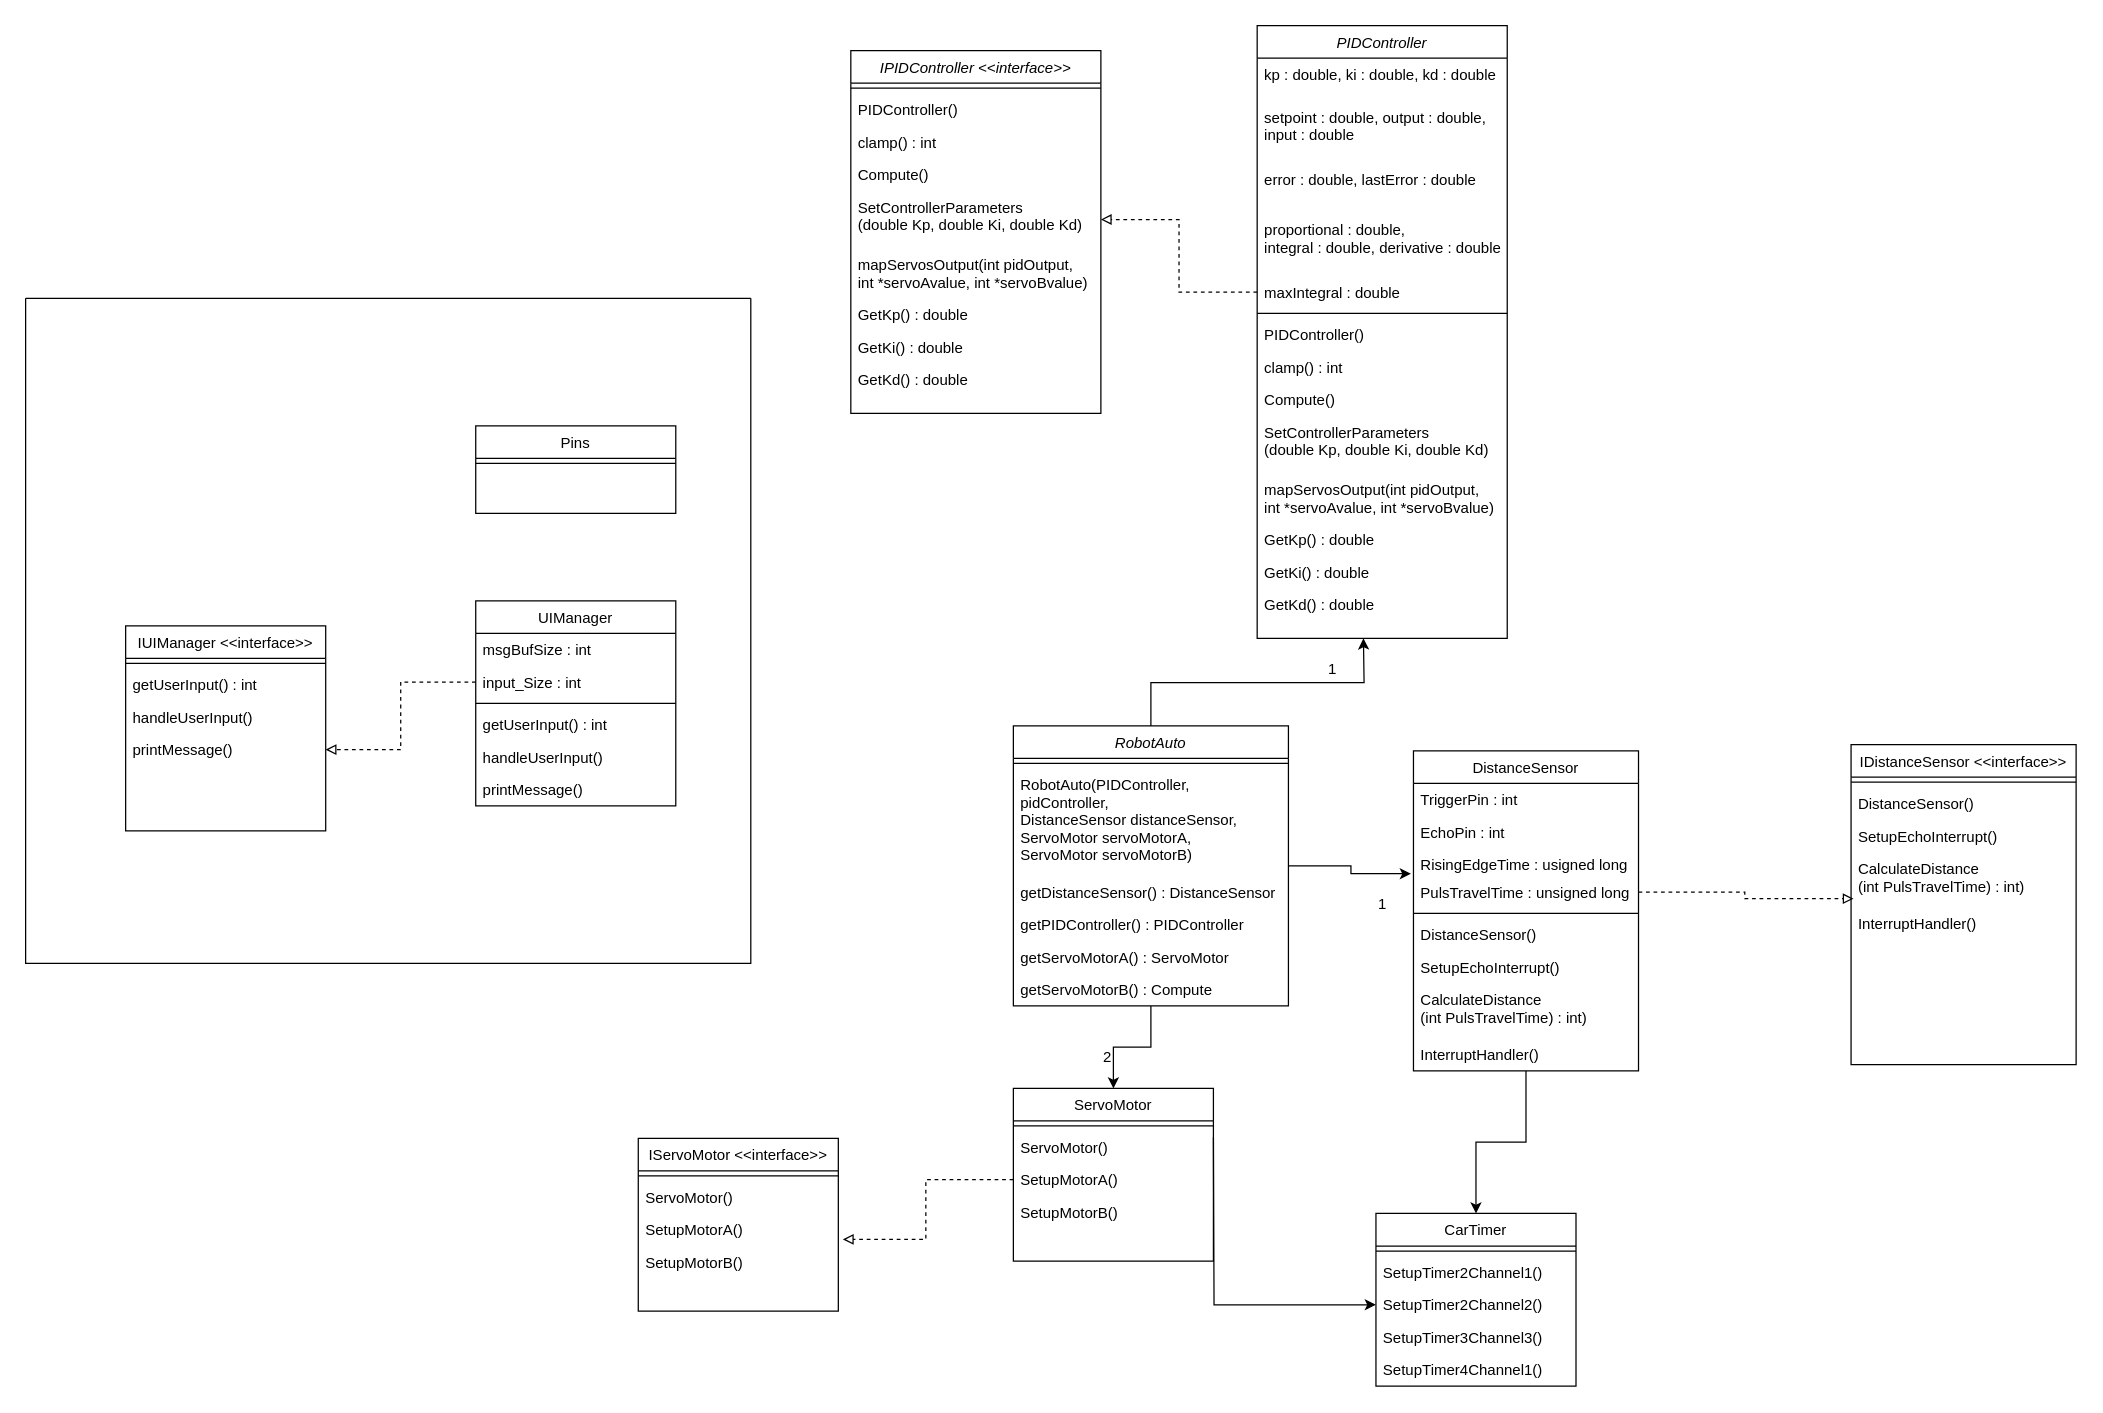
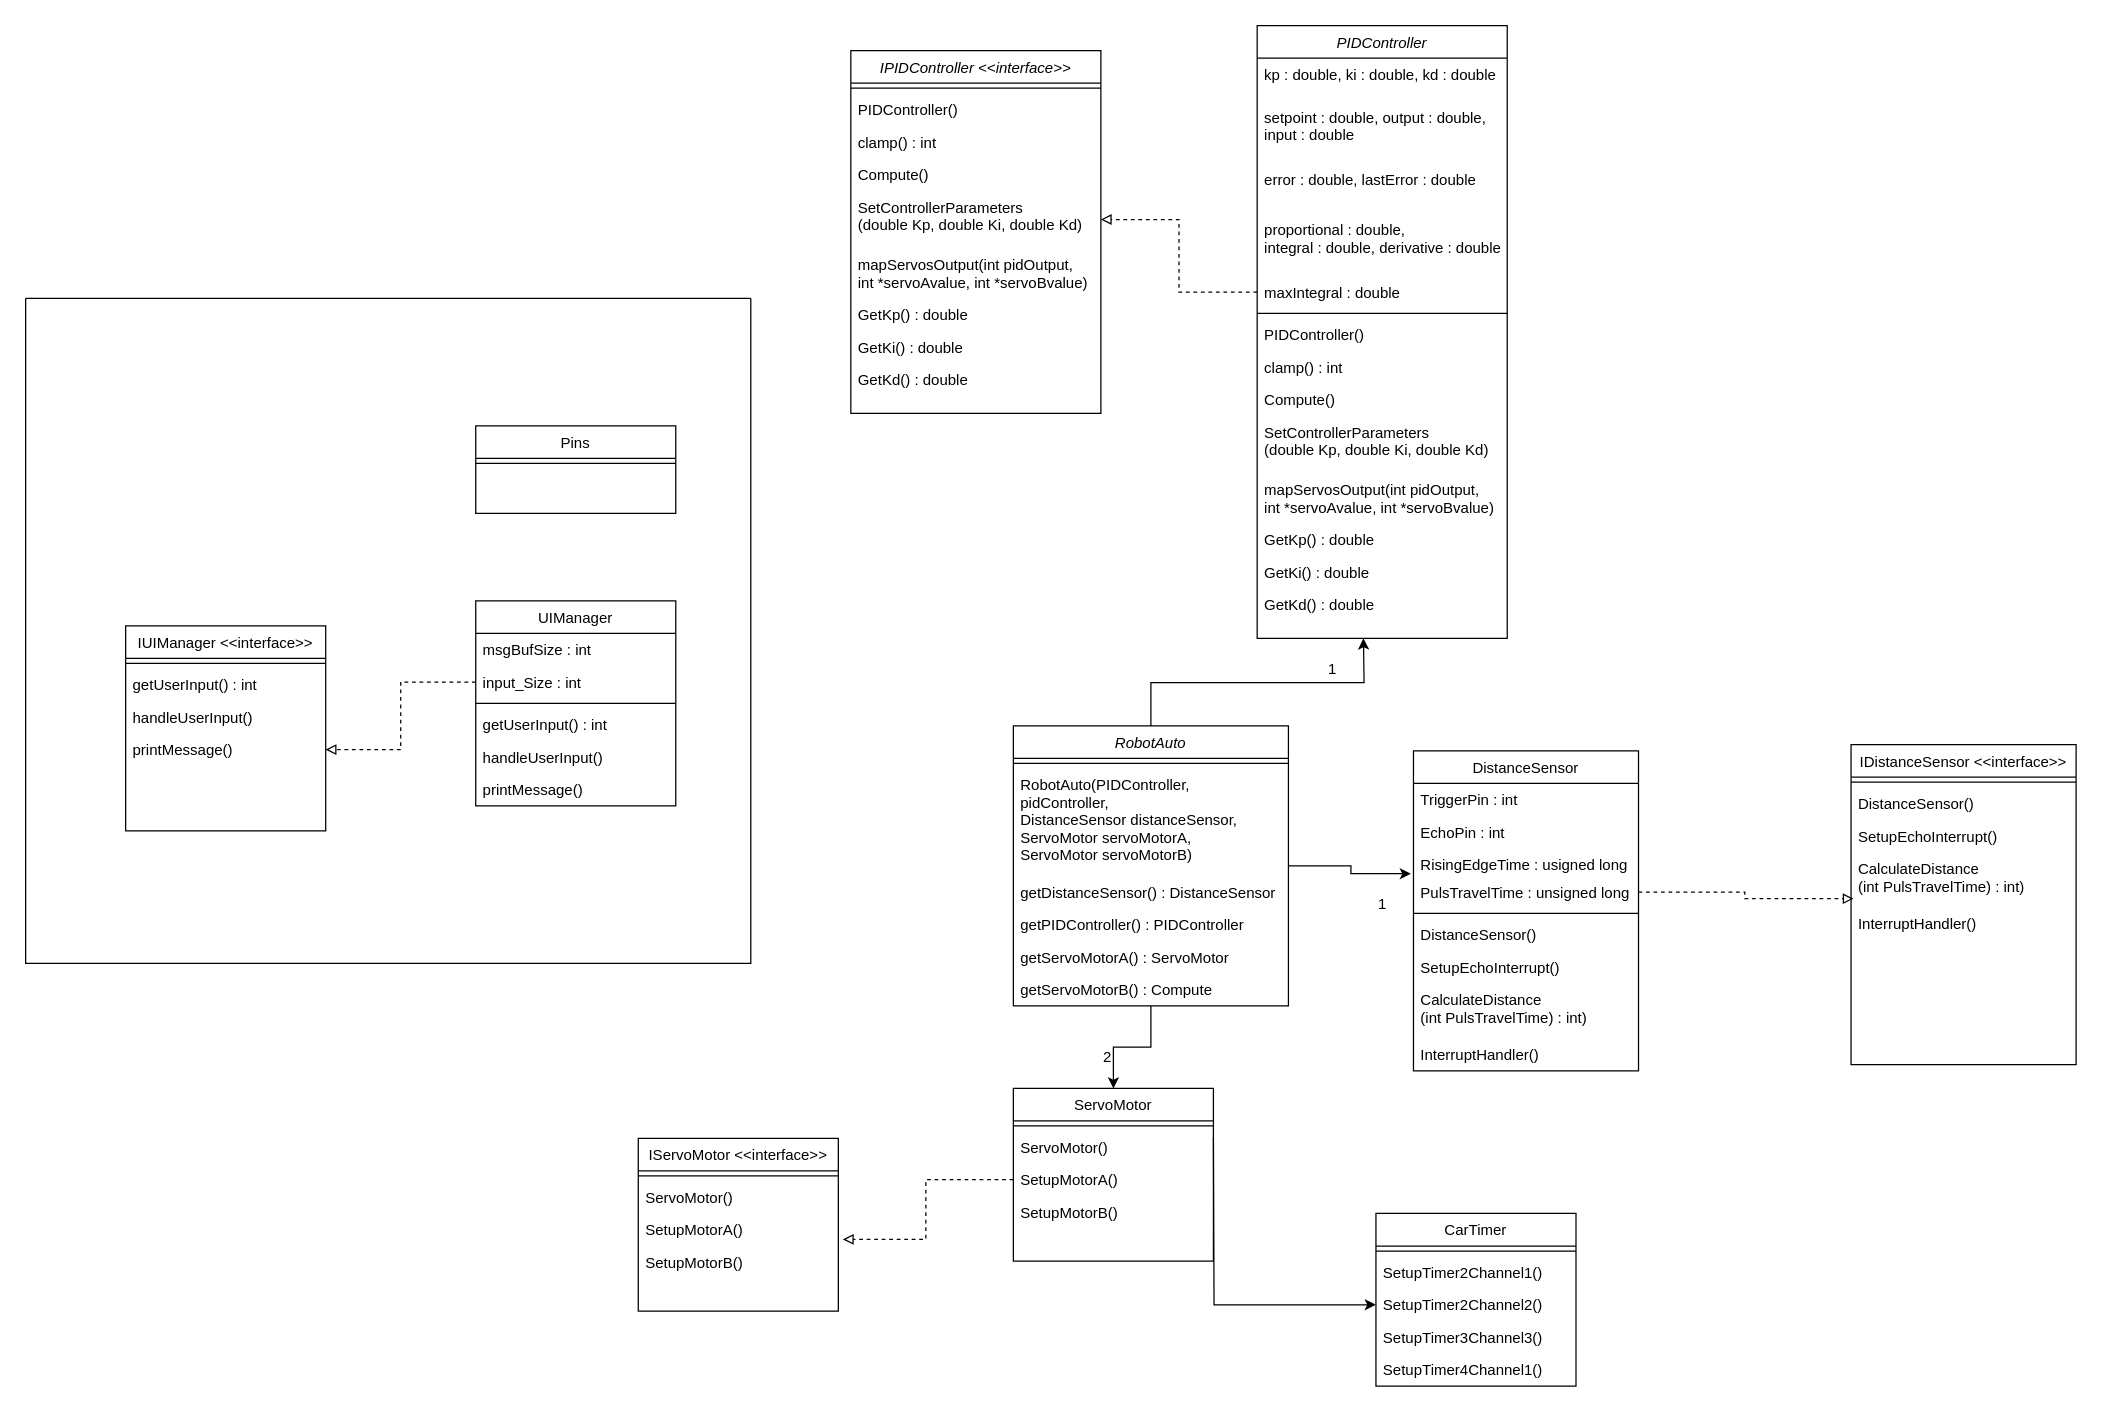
edge "DistanceSensor" -> "CarTimer": removed
